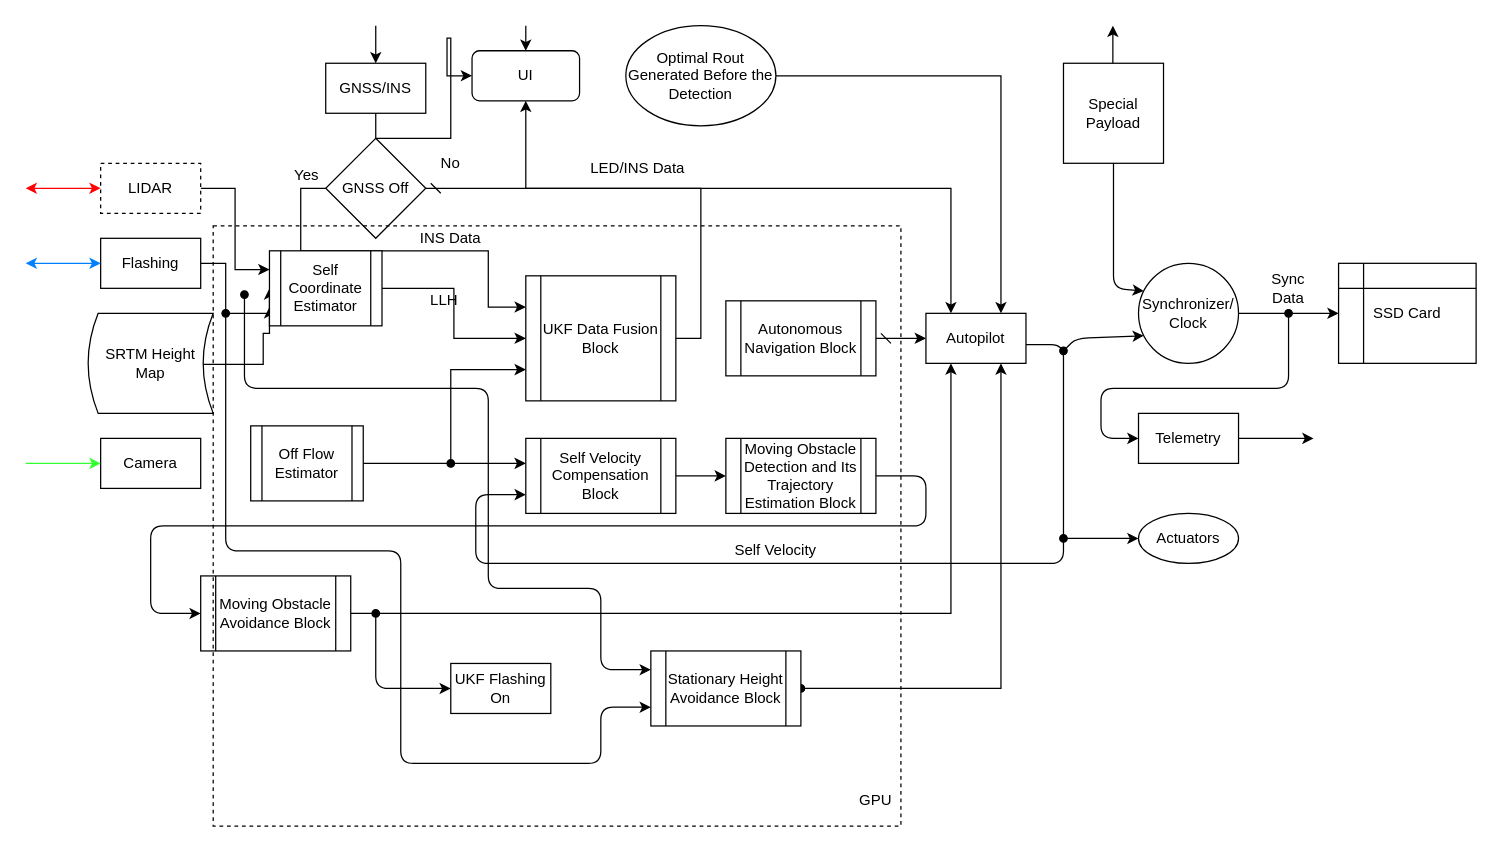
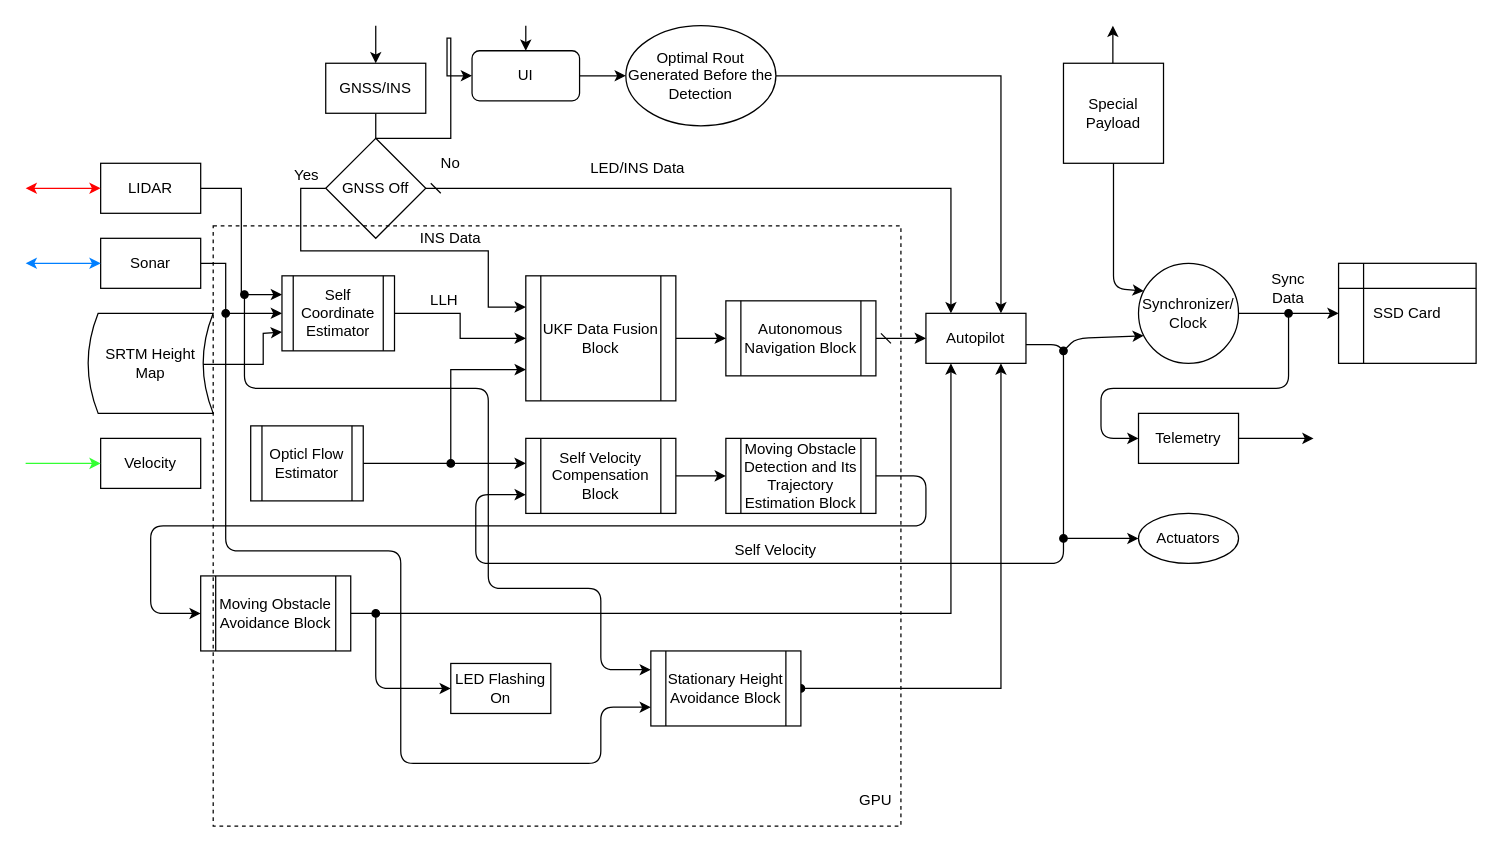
edge "UI" -> "Optimal Rout Generated Before the Detection": added
node "LIDAR": style dashed -> solid
node "Flashing": label "Flashing" -> "Sonar"
edge "UKF Data Fusion Block" -> "UI": now "UKF Data Fusion Block" -> "Autonomous Navigation Block"
node "Self Coordinate Estimator": moved (326, 288) -> (338, 313)
node "Camera": label "Camera" -> "Velocity"
node "Off Flow Estimator": label "Off Flow Estimator" -> "Opticl Flow Estimator"
node "UKF Flashing On": label "UKF Flashing On" -> "LED Flashing On"
